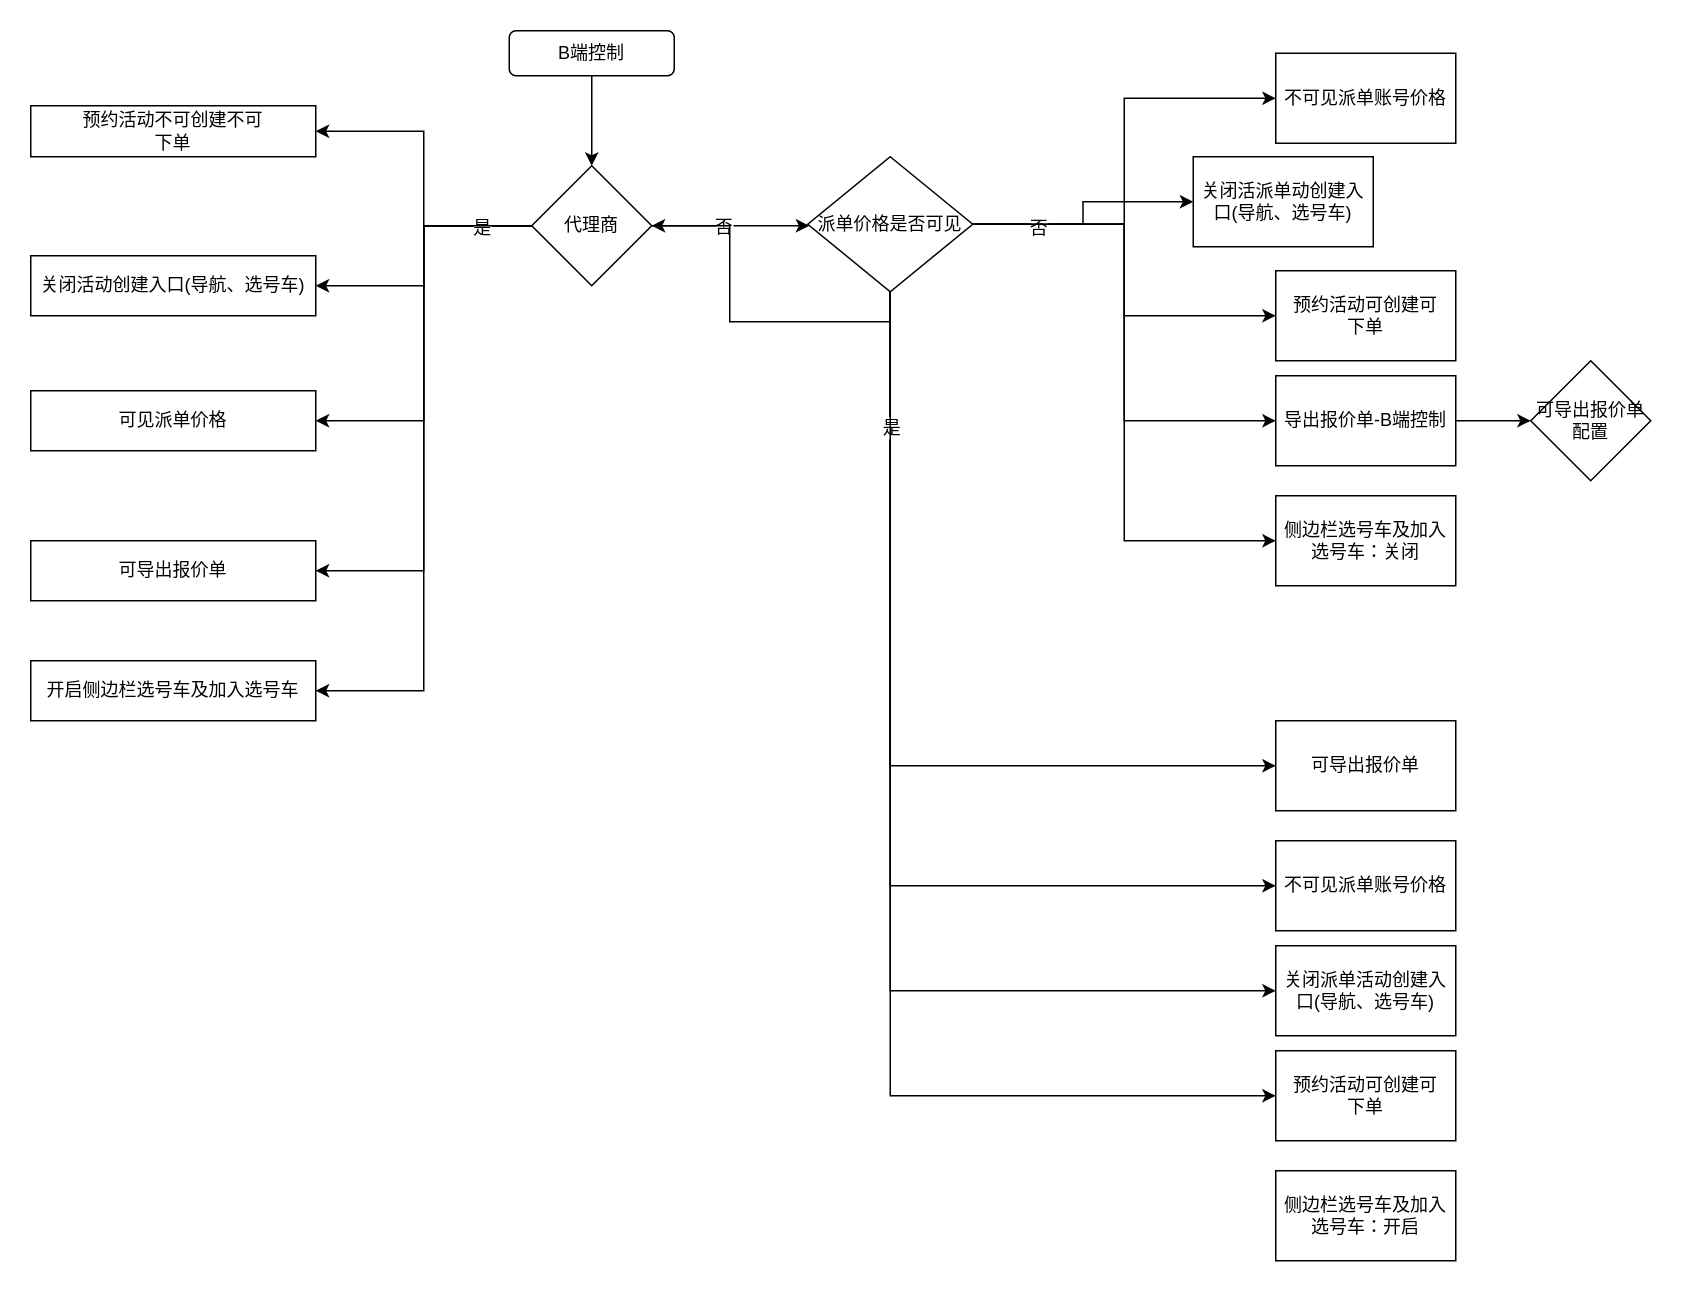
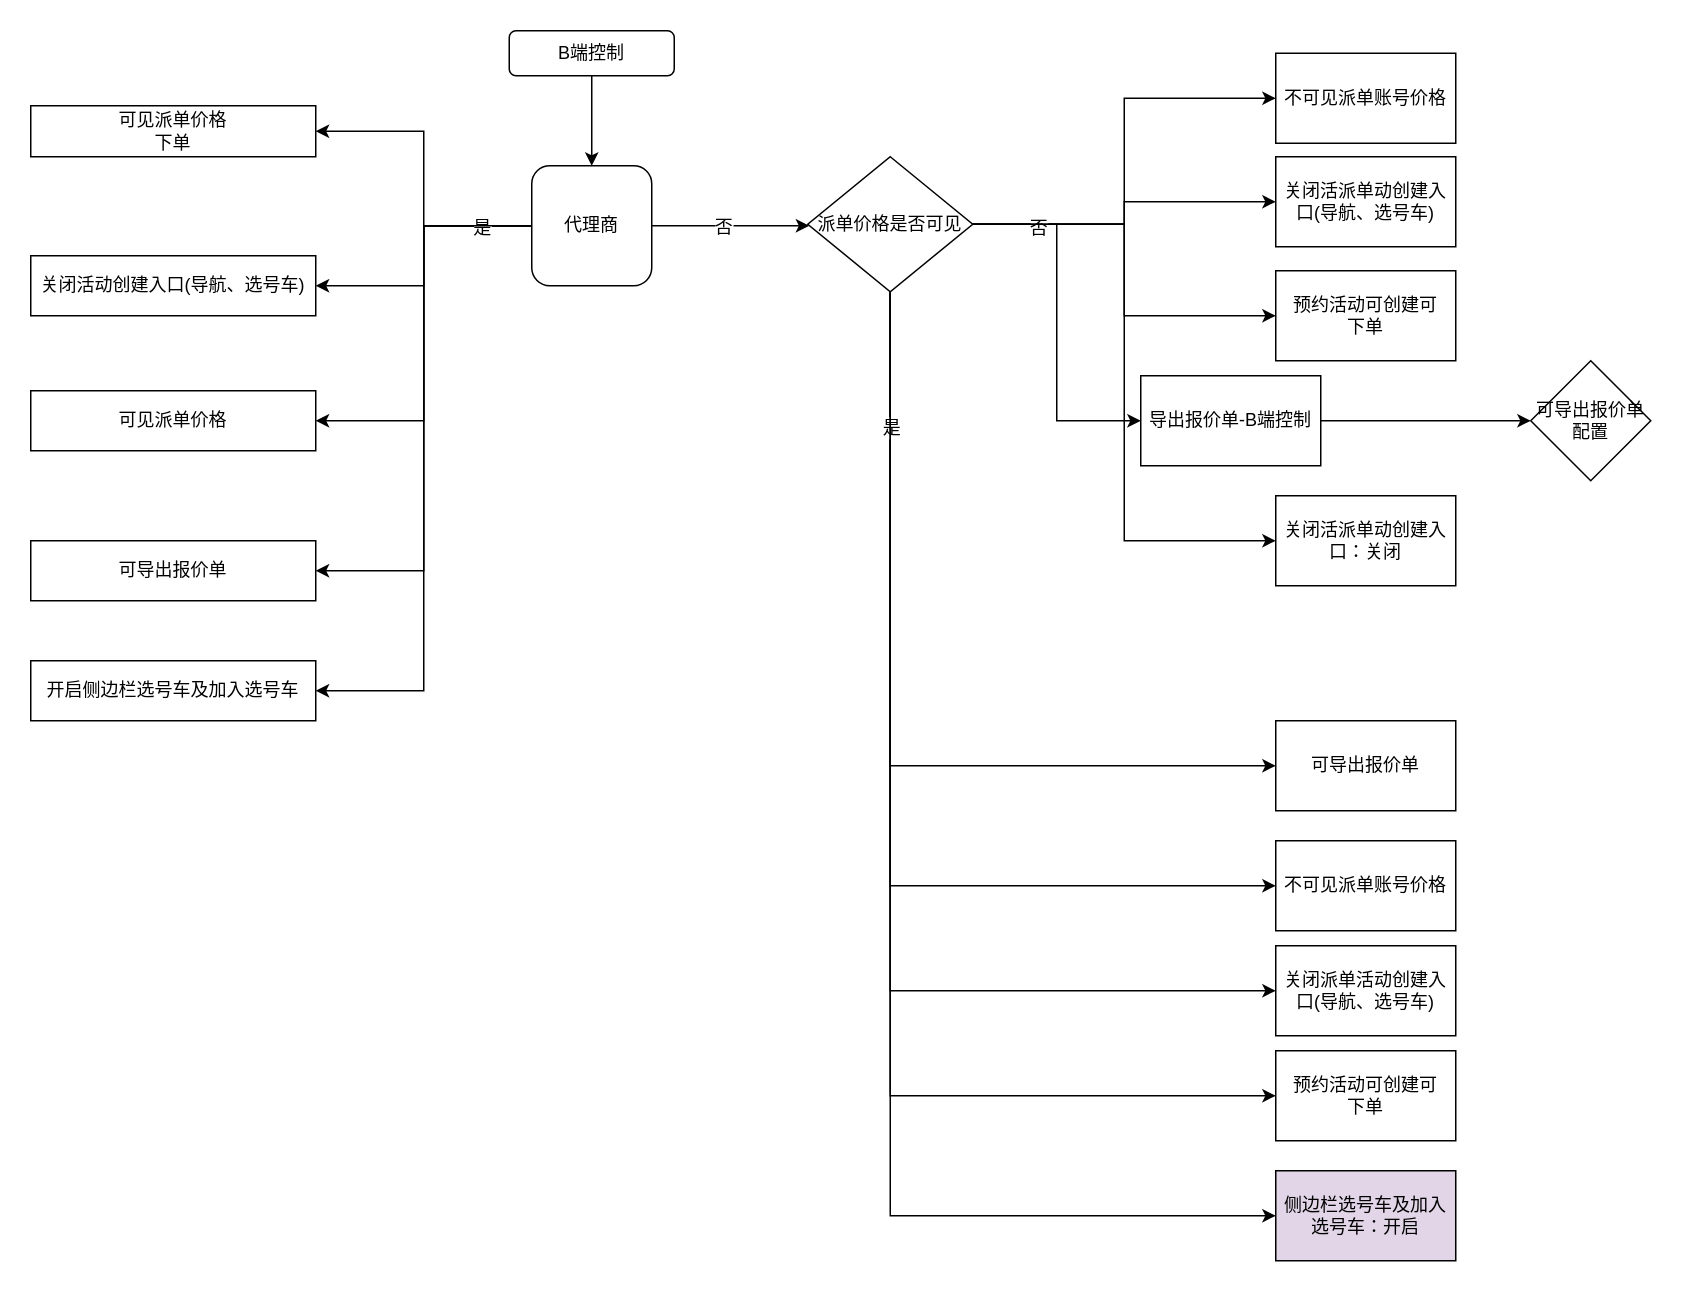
node "预约活动不可创建不可 下单": label "预约活动不可创建不可 下单" -> "可见派单价格 下单"
node "关闭活派单动创建入口(导航、选号车)": moved (1283, 202) -> (1366, 202)
node "代理商": shape diamond -> rounded rectangle
edge "派单价格是否可见" -> "代理商": now "派单价格是否可见" -> "侧边栏选号车及加入选号车：开启"
node "导出报价单-B端控制": moved (1366, 421) -> (1231, 421)
node "侧边栏选号车及加入选号车：关闭": label "侧边栏选号车及加入选号车：关闭" -> "关闭活派单动创建入口：关闭"
node "侧边栏选号车及加入选号车：开启": fillcolor #ffffff -> #e1d5e7
